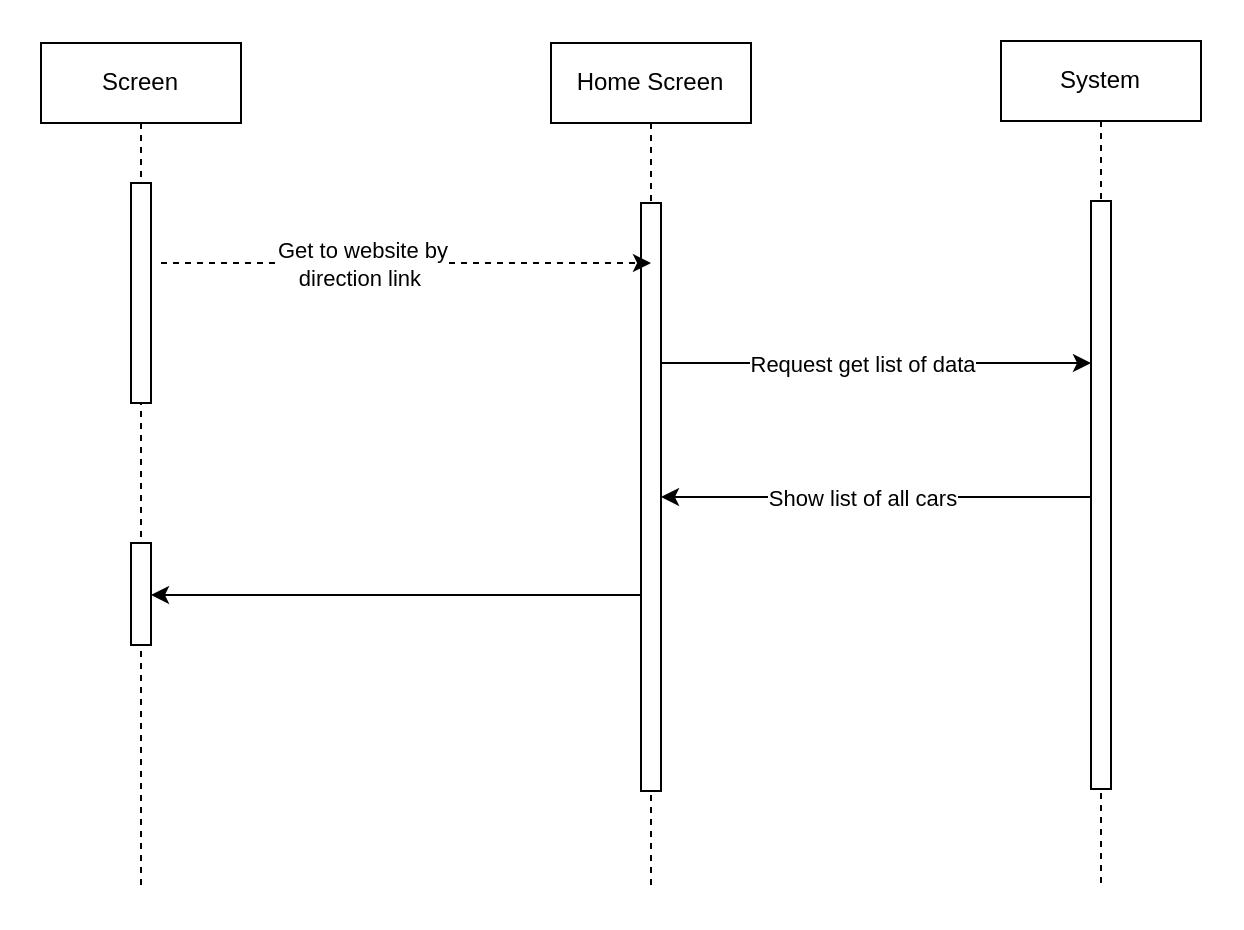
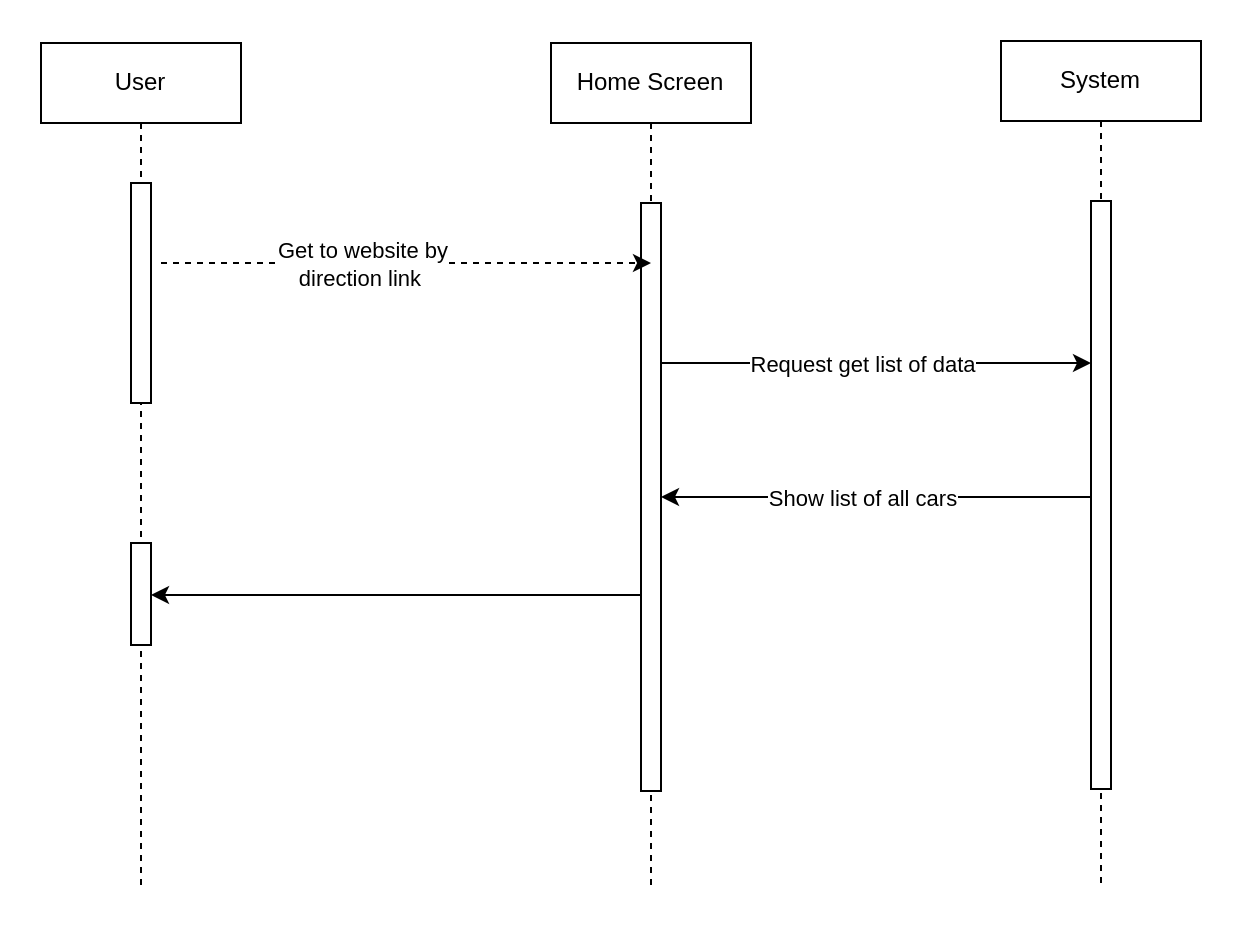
node "Screen": label "Screen" -> "User"
